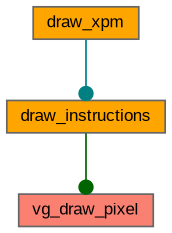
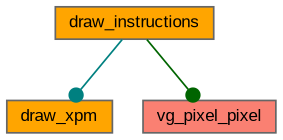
edge "draw_xpm" -> "draw_instructions": reversed
node "vg_draw_pixel": label "vg_draw_pixel" -> "vg_pixel_pixel"
